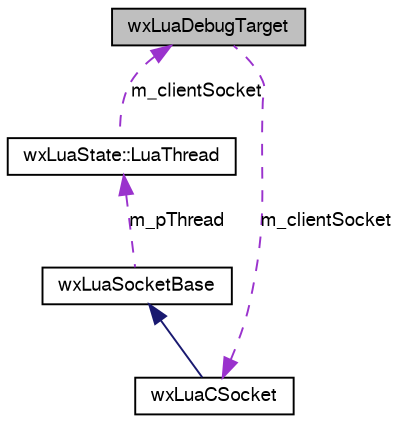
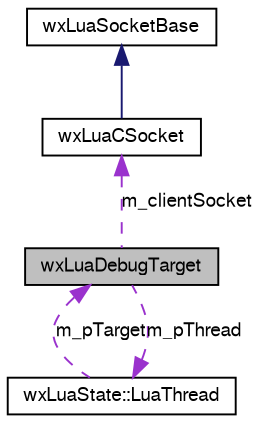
edge "wxLuaState::LuaThread" -> "wxLuaDebugTarget": label "m_clientSocket" -> "m_pTarget"
edge "wxLuaSocketBase" -> "wxLuaState::LuaThread": now "wxLuaDebugTarget" -> "wxLuaState::LuaThread"
